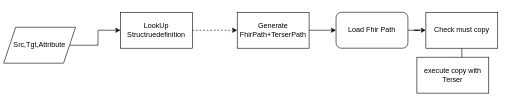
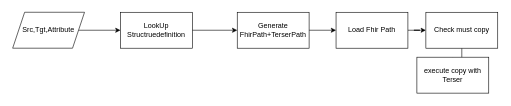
edge "LookUp Structruedefinition" -> "Generate FhirPath+TerserPath": style dashed -> solid
node "Load Fhir Path": shape rounded rectangle -> rectangle
node "Src,Tgt,Attribute": moved (39, 45) -> (48, 30)
